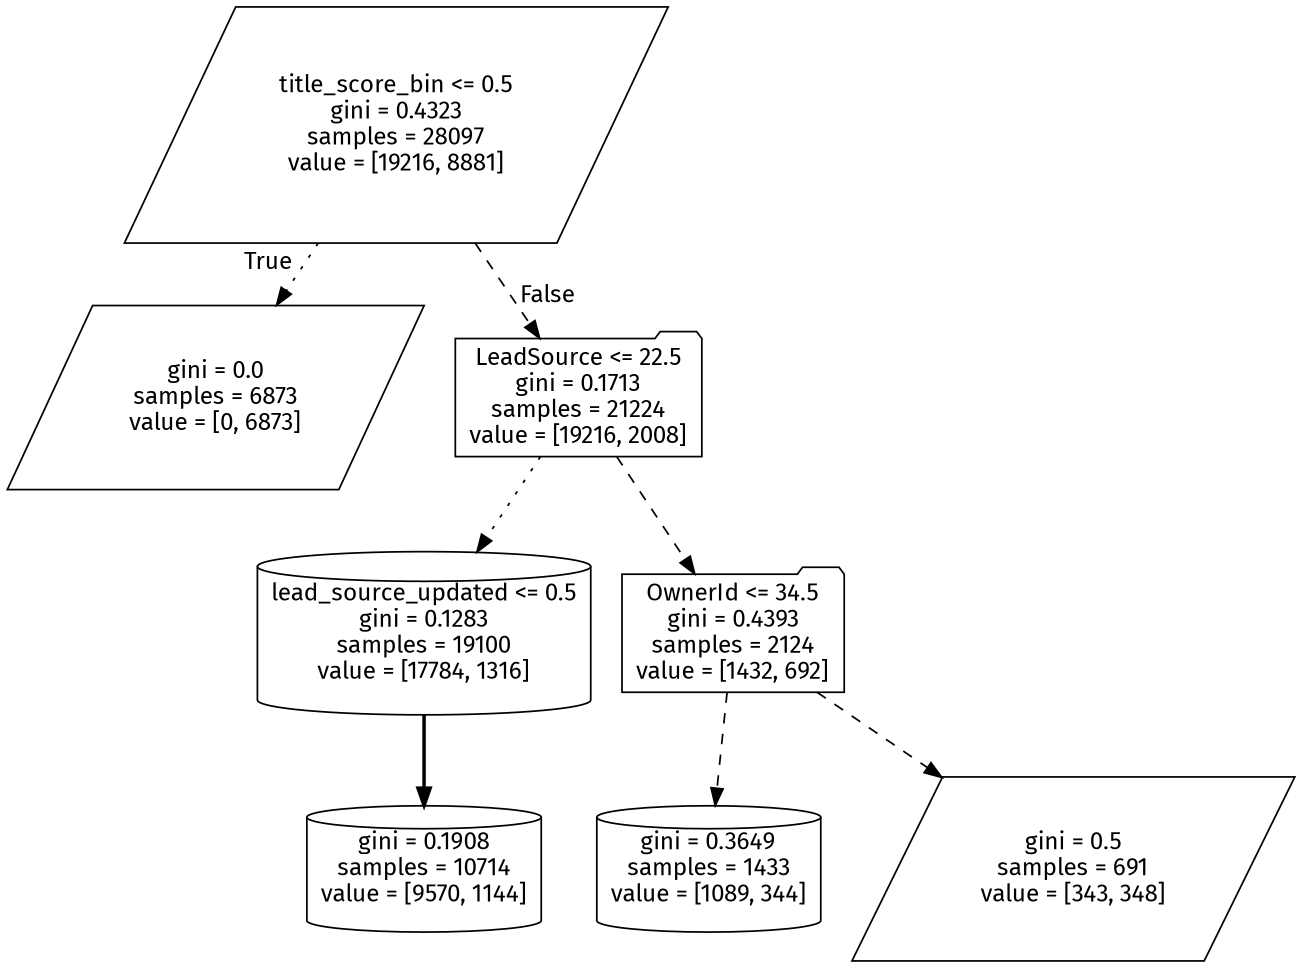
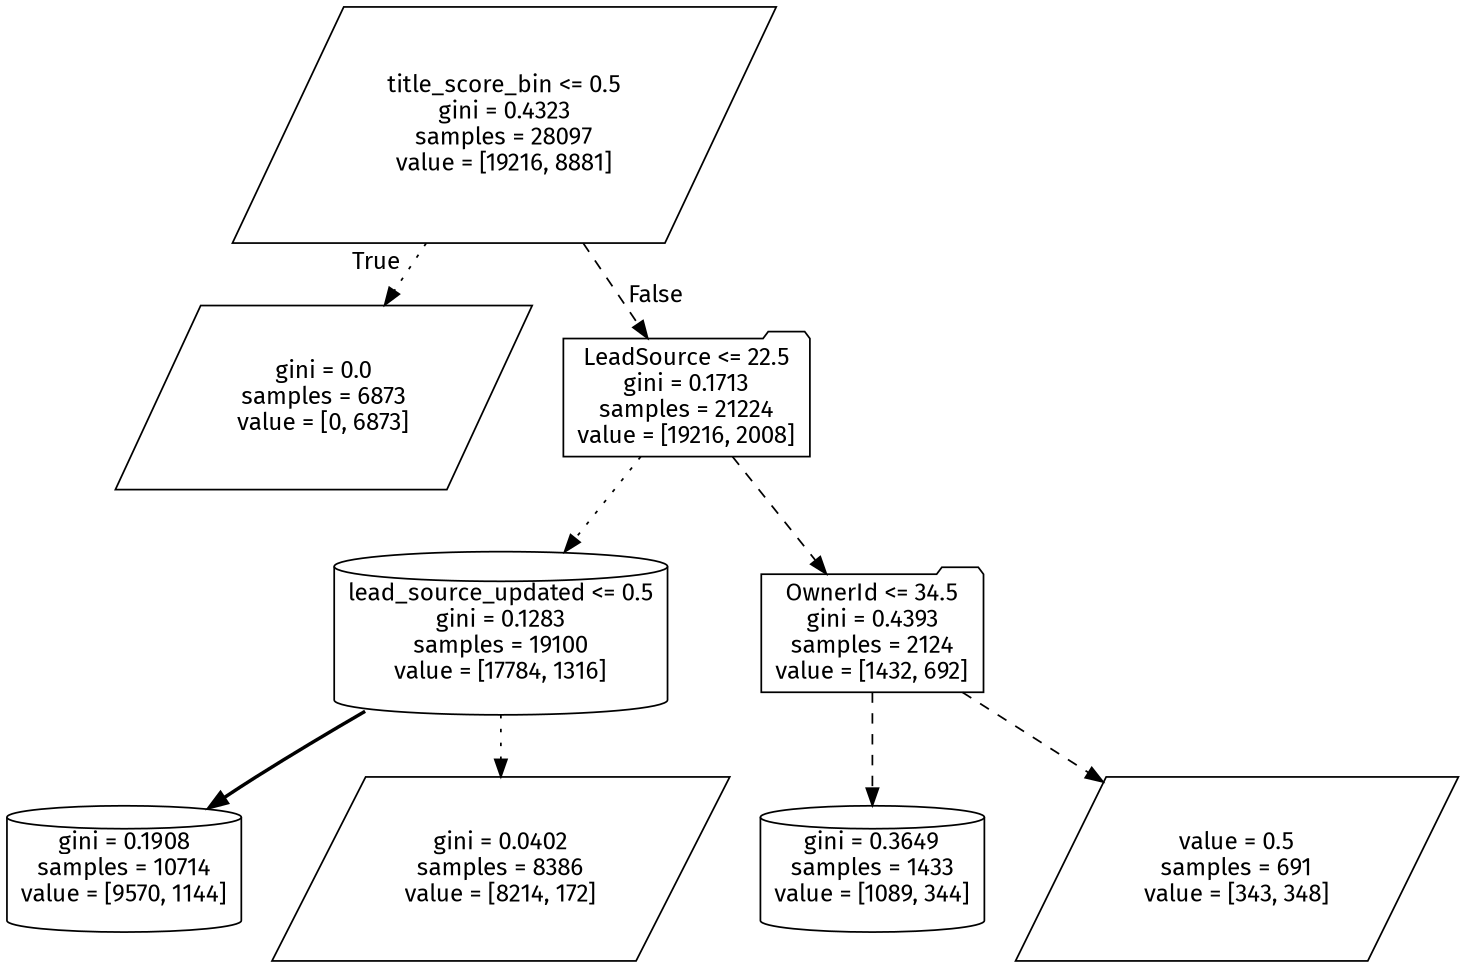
node "gini = 0.0402 samples = 8386 value = [8214, 172]": added
node "gini = 0.5 samples = 691 value = [343, 348]": label "gini = 0.5 samples = 691 value = [343, 348]" -> "value = 0.5 samples = 691 value = [343, 348]"
